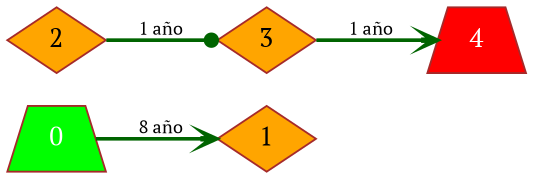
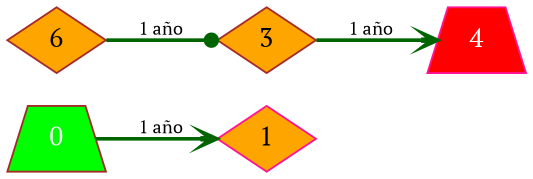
node "2": label "2" -> "6"
node "4": color brown -> deeppink
edge "0" -> "1": label "8 año" -> "1 año"
node "1": color brown -> deeppink
